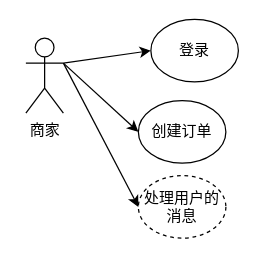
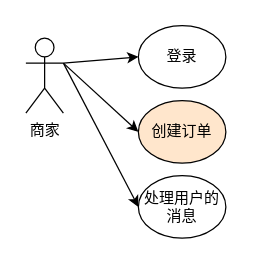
node "登录": moved (194, 51) -> (182, 57)
node "创建订单": fillcolor #ffffff -> #ffe6cc
node "处理用户的消息": style dashed -> solid
